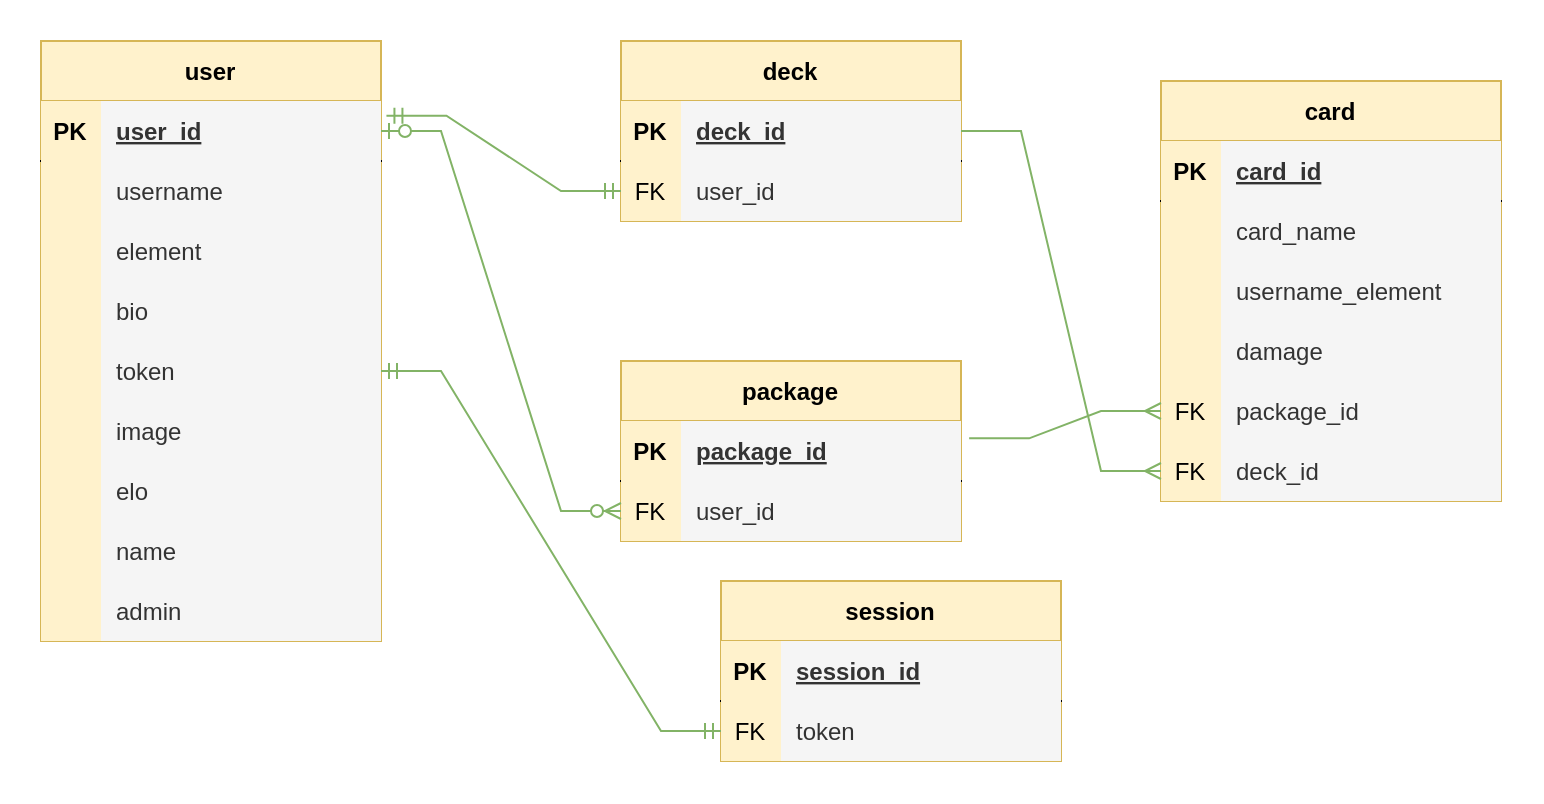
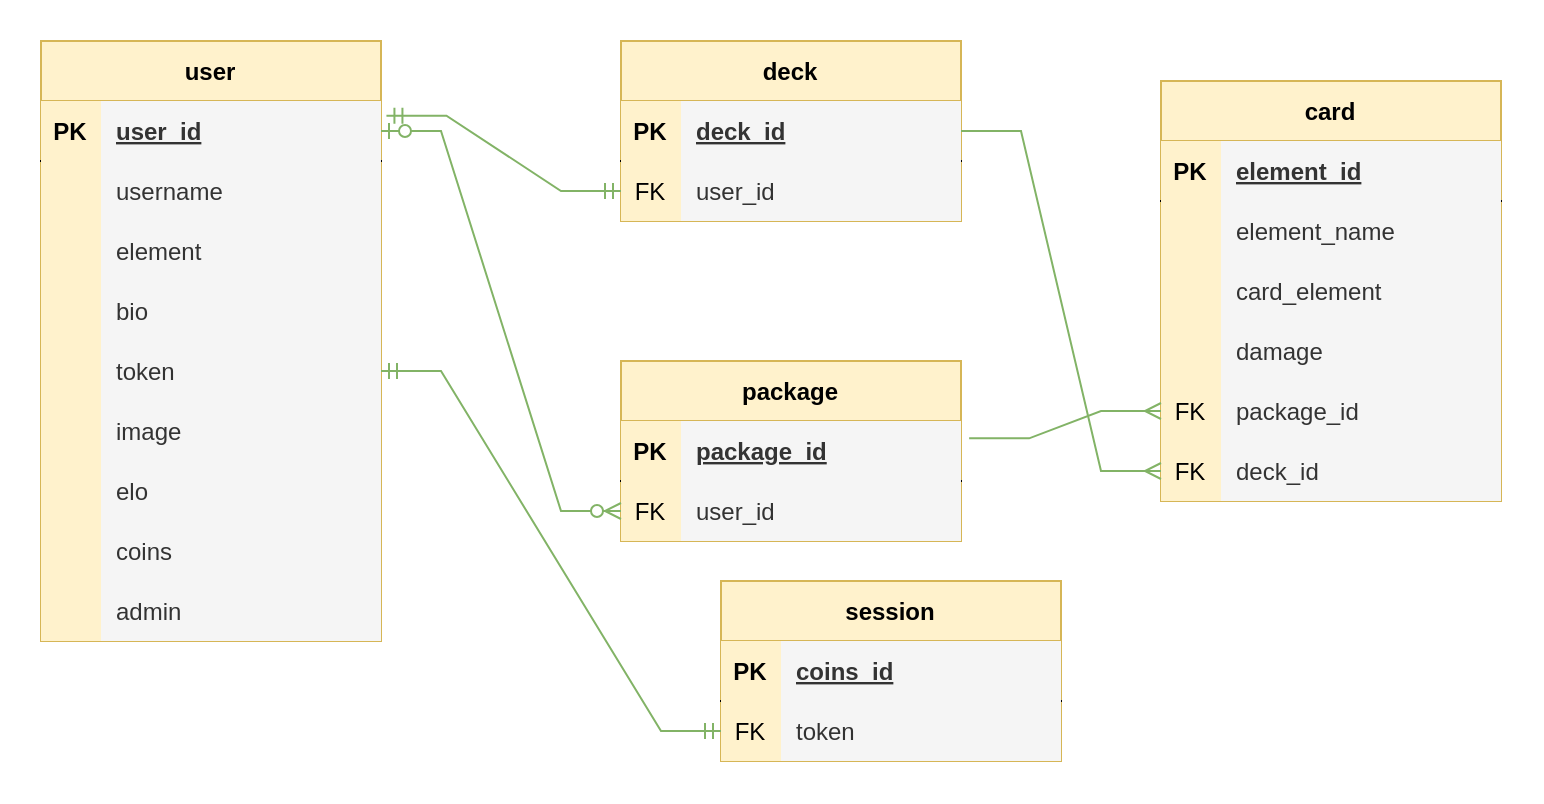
node "card_id": label "card_id" -> "element_id"
node "card_name": label "card_name" -> "element_name"
node "username_element": label "username_element" -> "card_element"
node "name": label "name" -> "coins"
node "session_id": label "session_id" -> "coins_id"
